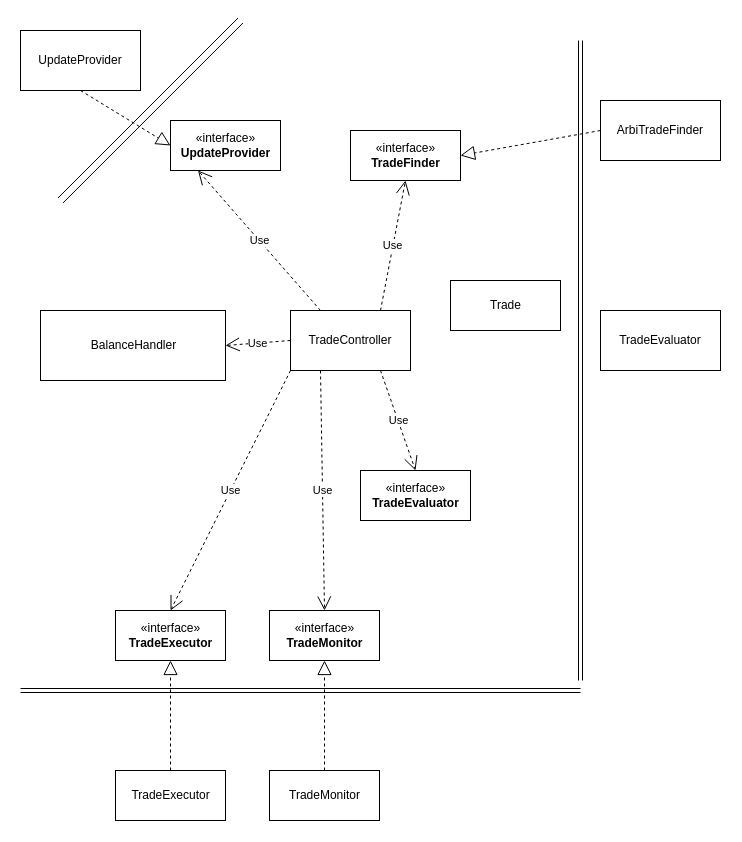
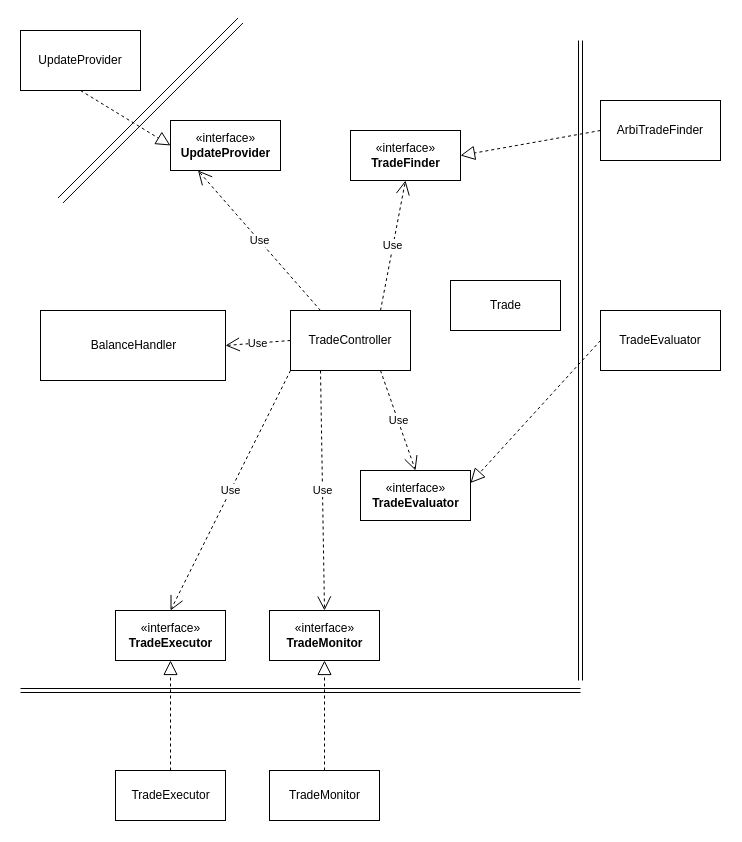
edge "TradeEvaluator" -> "«interface» TradeEvaluator": added
